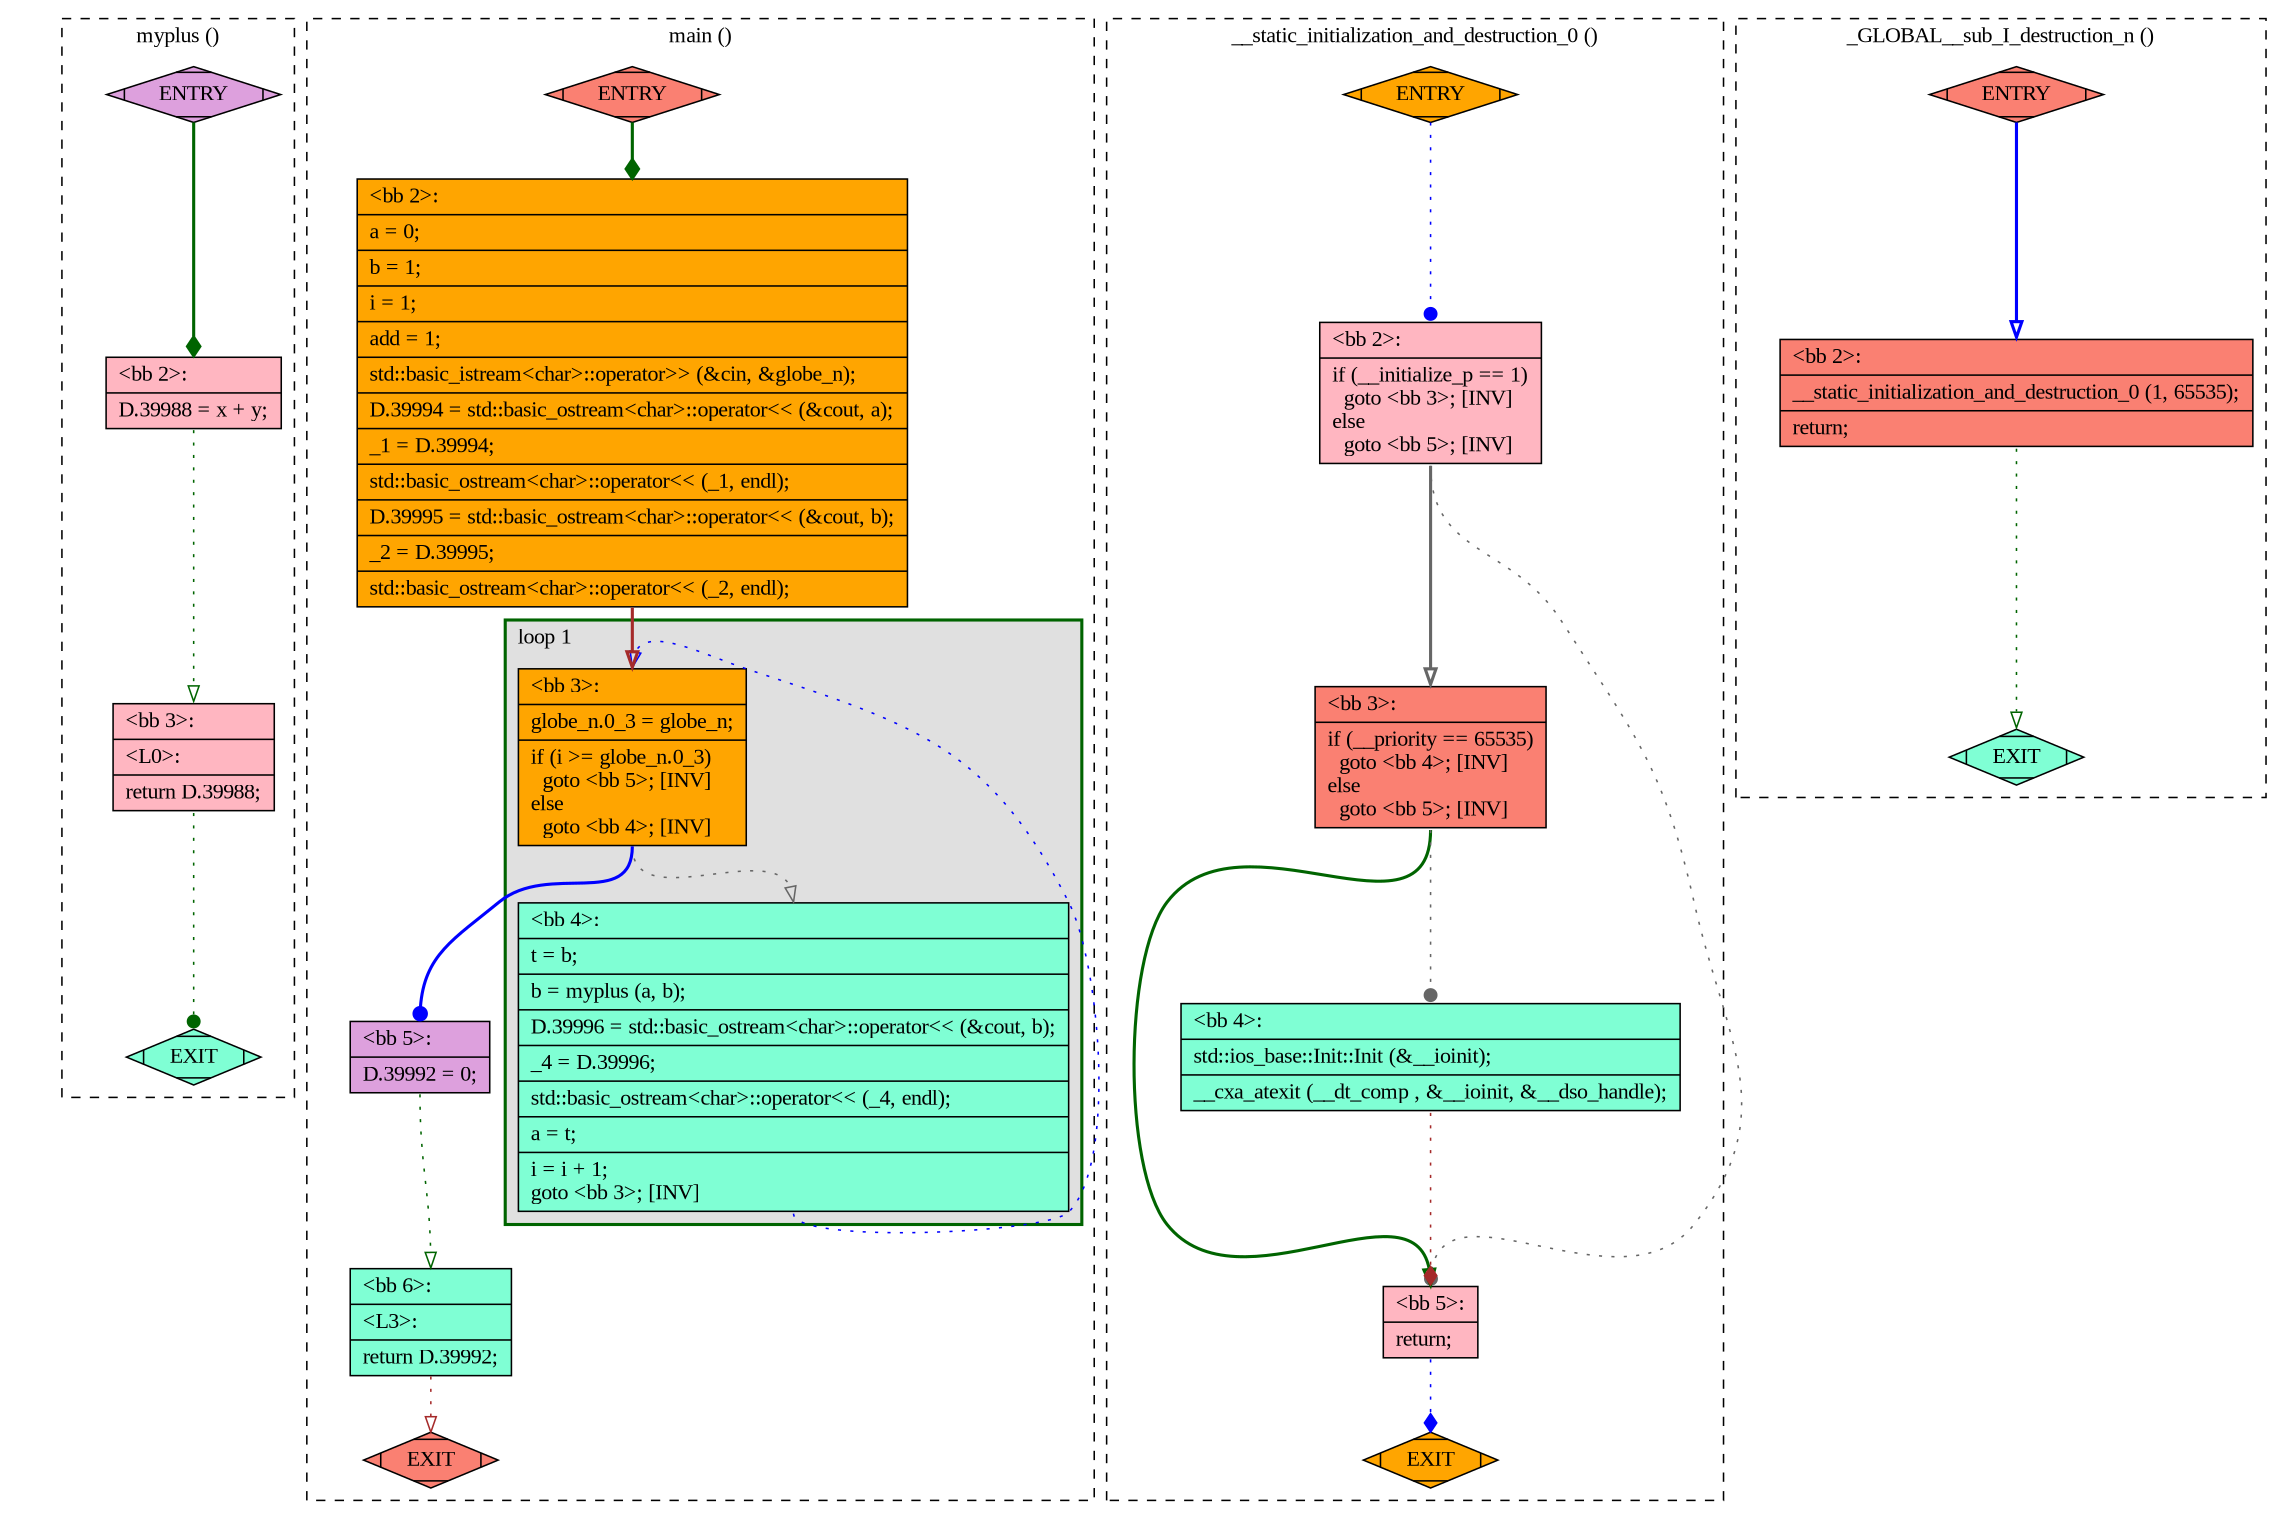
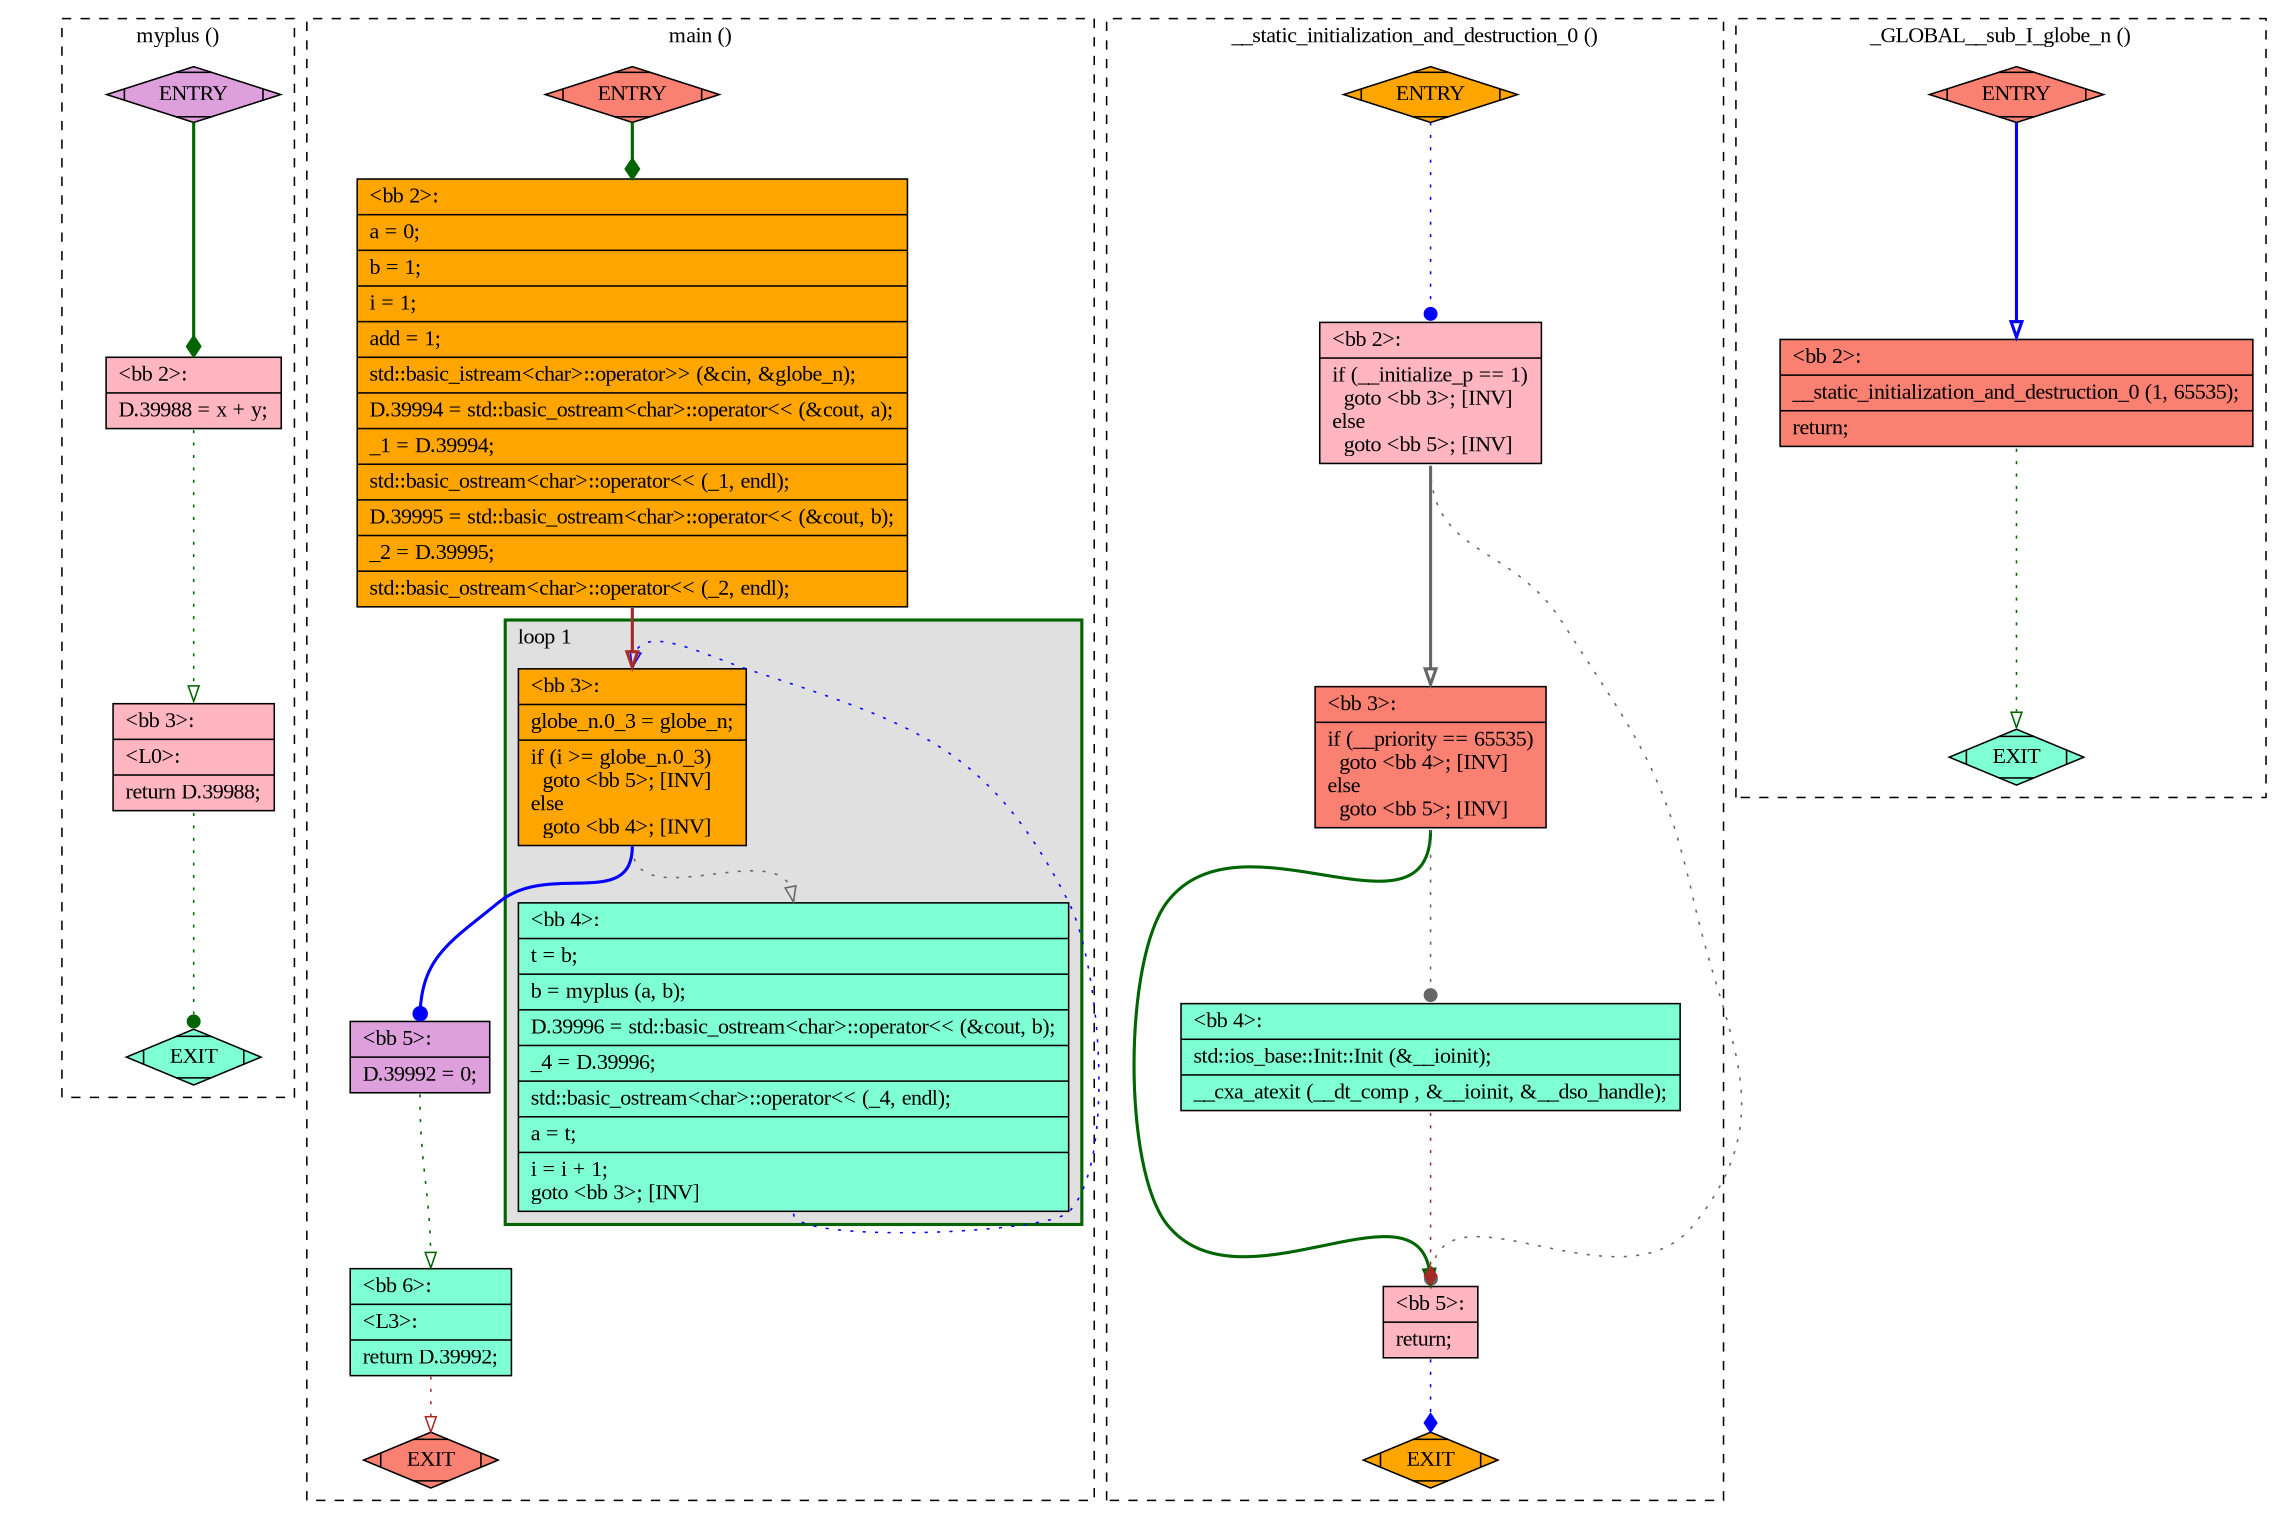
cluster "_GLOBAL__sub_I_destruction_n ()": label "_GLOBAL__sub_I_destruction_n ()" -> "_GLOBAL__sub_I_globe_n ()"
